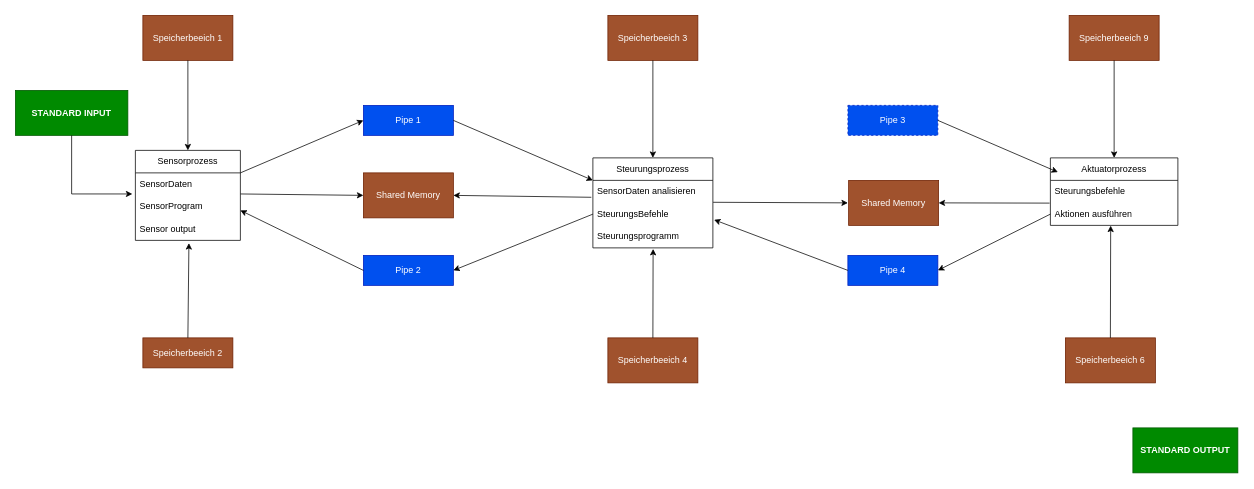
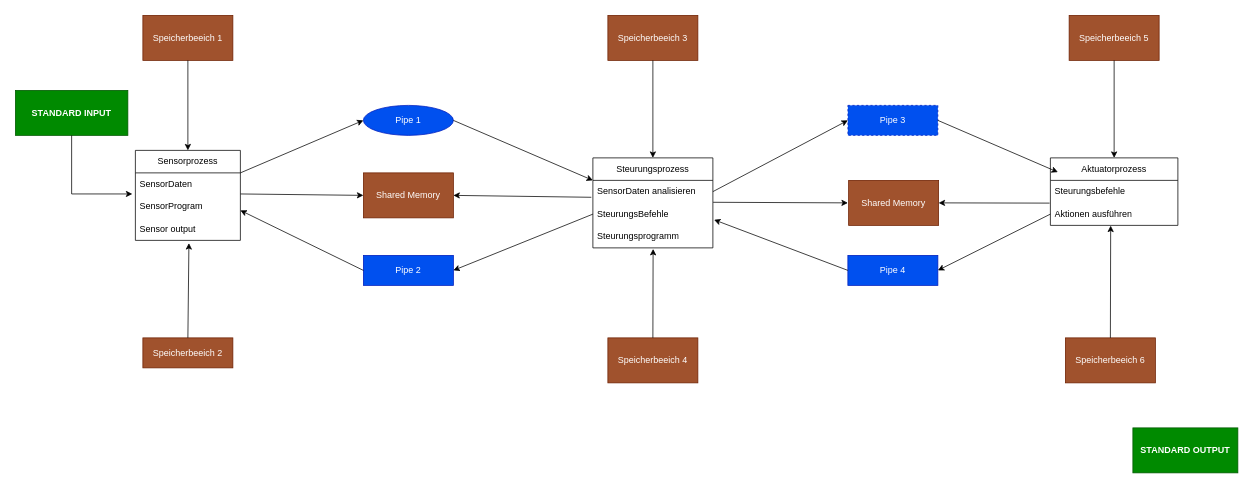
node "Speicherbeeich 9": label "Speicherbeeich 9" -> "Speicherbeeich 5"
node "Pipe 1": shape rectangle -> ellipse
edge "SensorDaten analisieren" -> "Pipe 3": added
